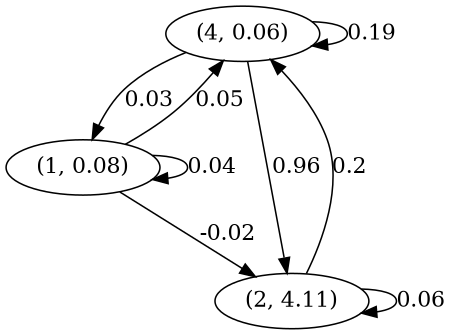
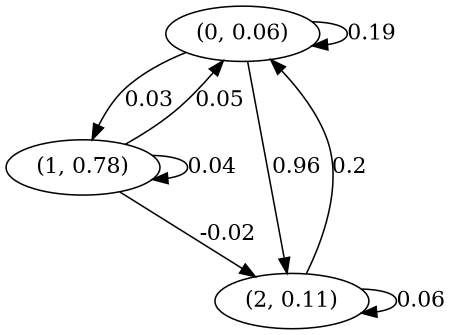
node "(4, 0.06)": label "(4, 0.06)" -> "(0, 0.06)"
node "(1, 0.08)": label "(1, 0.08)" -> "(1, 0.78)"
node "(2, 4.11)": label "(2, 4.11)" -> "(2, 0.11)"
